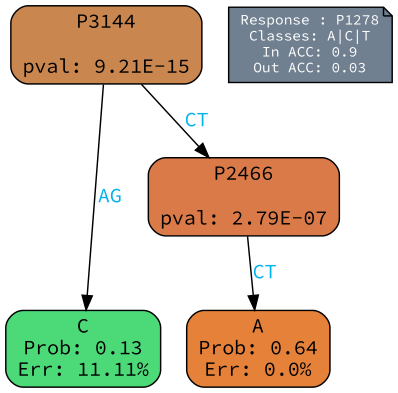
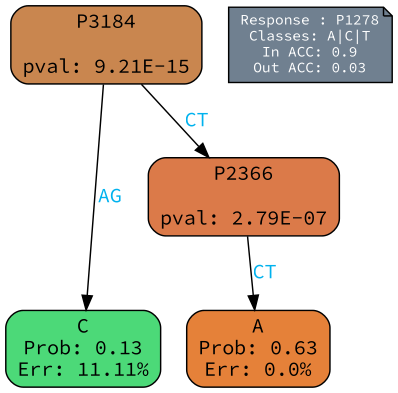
node "P3144 pval: 9.21E-15": label "P3144 pval: 9.21E-15" -> "P3184 pval: 9.21E-15"
node "P2466 pval: 2.79E-07": label "P2466 pval: 2.79E-07" -> "P2366 pval: 2.79E-07"
node "A Prob: 0.64 Err: 0.0%": label "A Prob: 0.64 Err: 0.0%" -> "A Prob: 0.63 Err: 0.0%"
